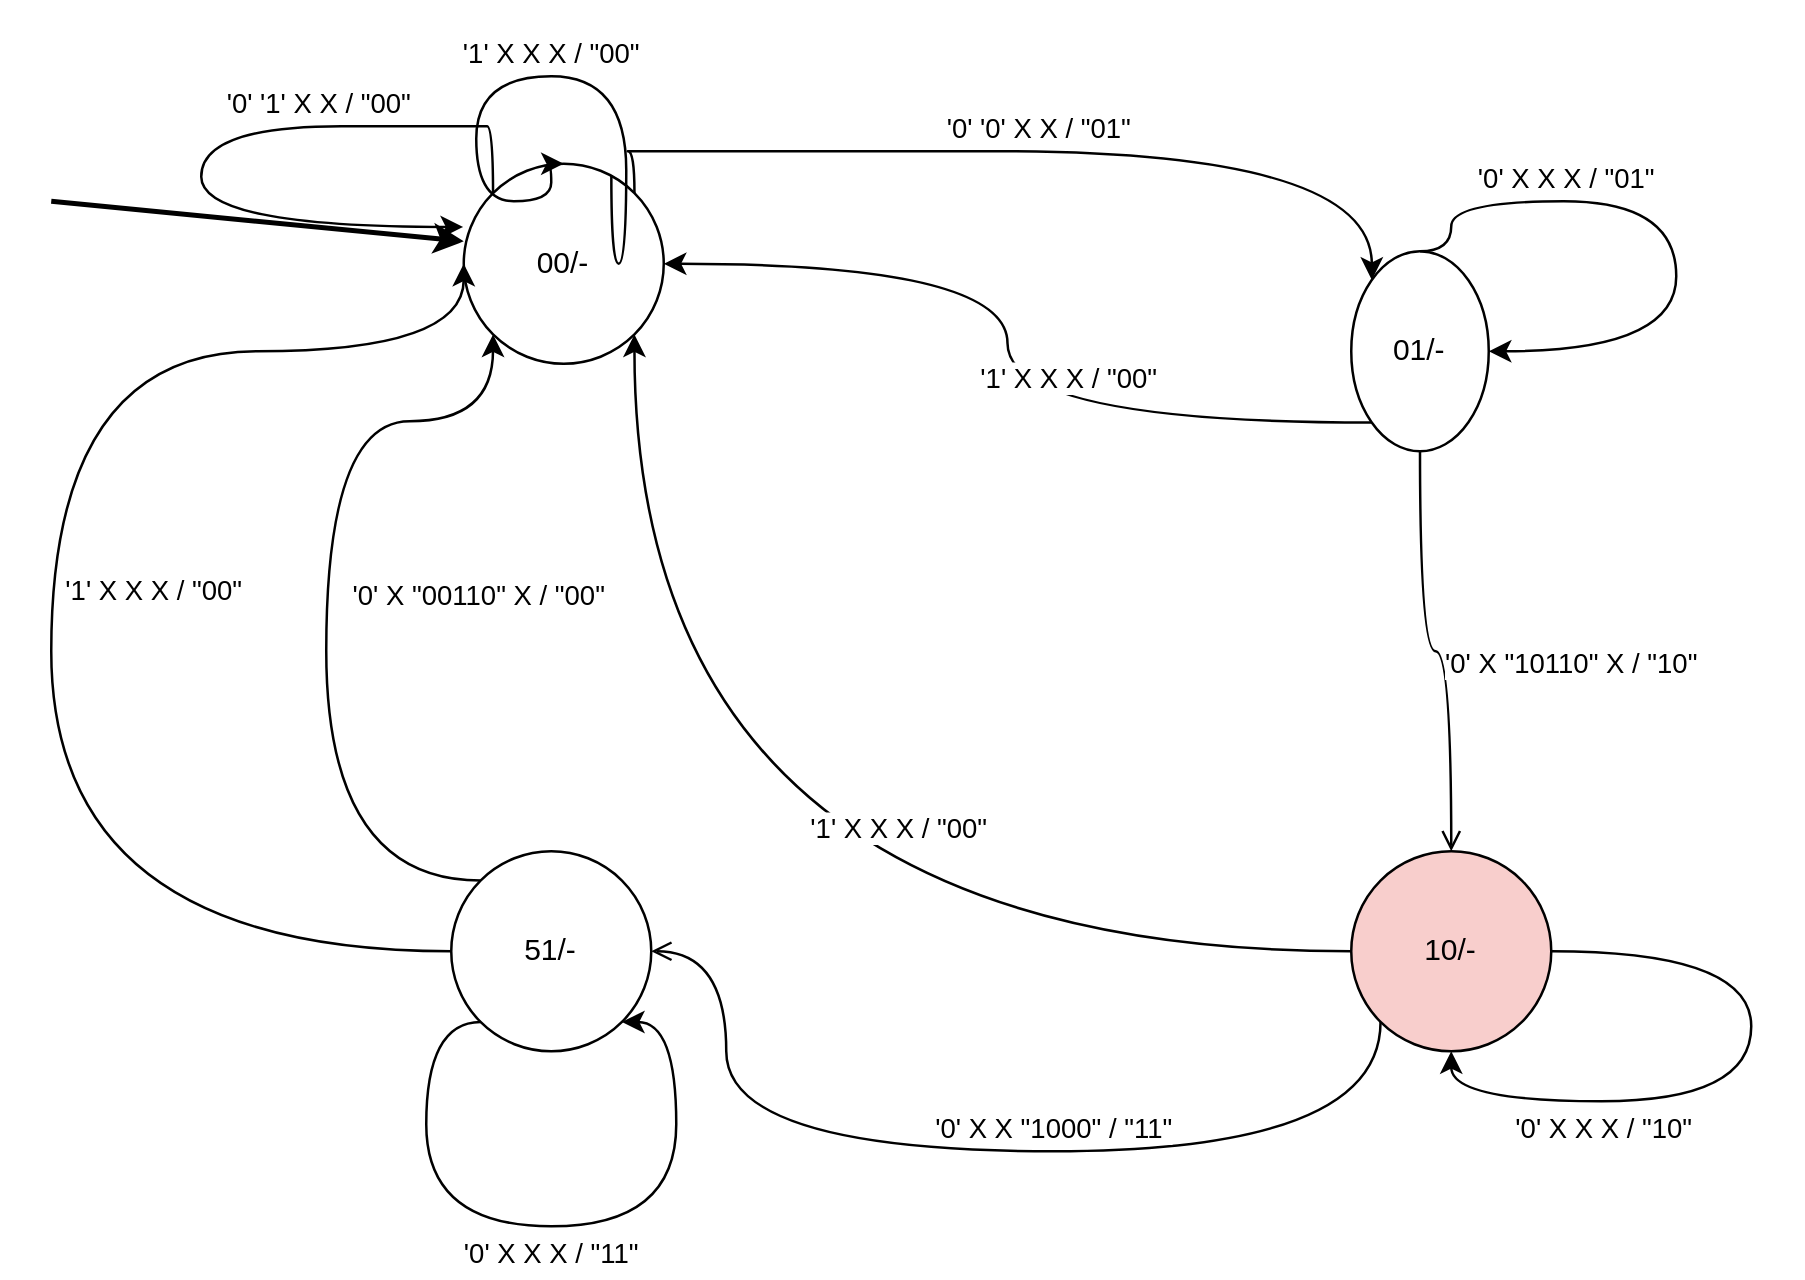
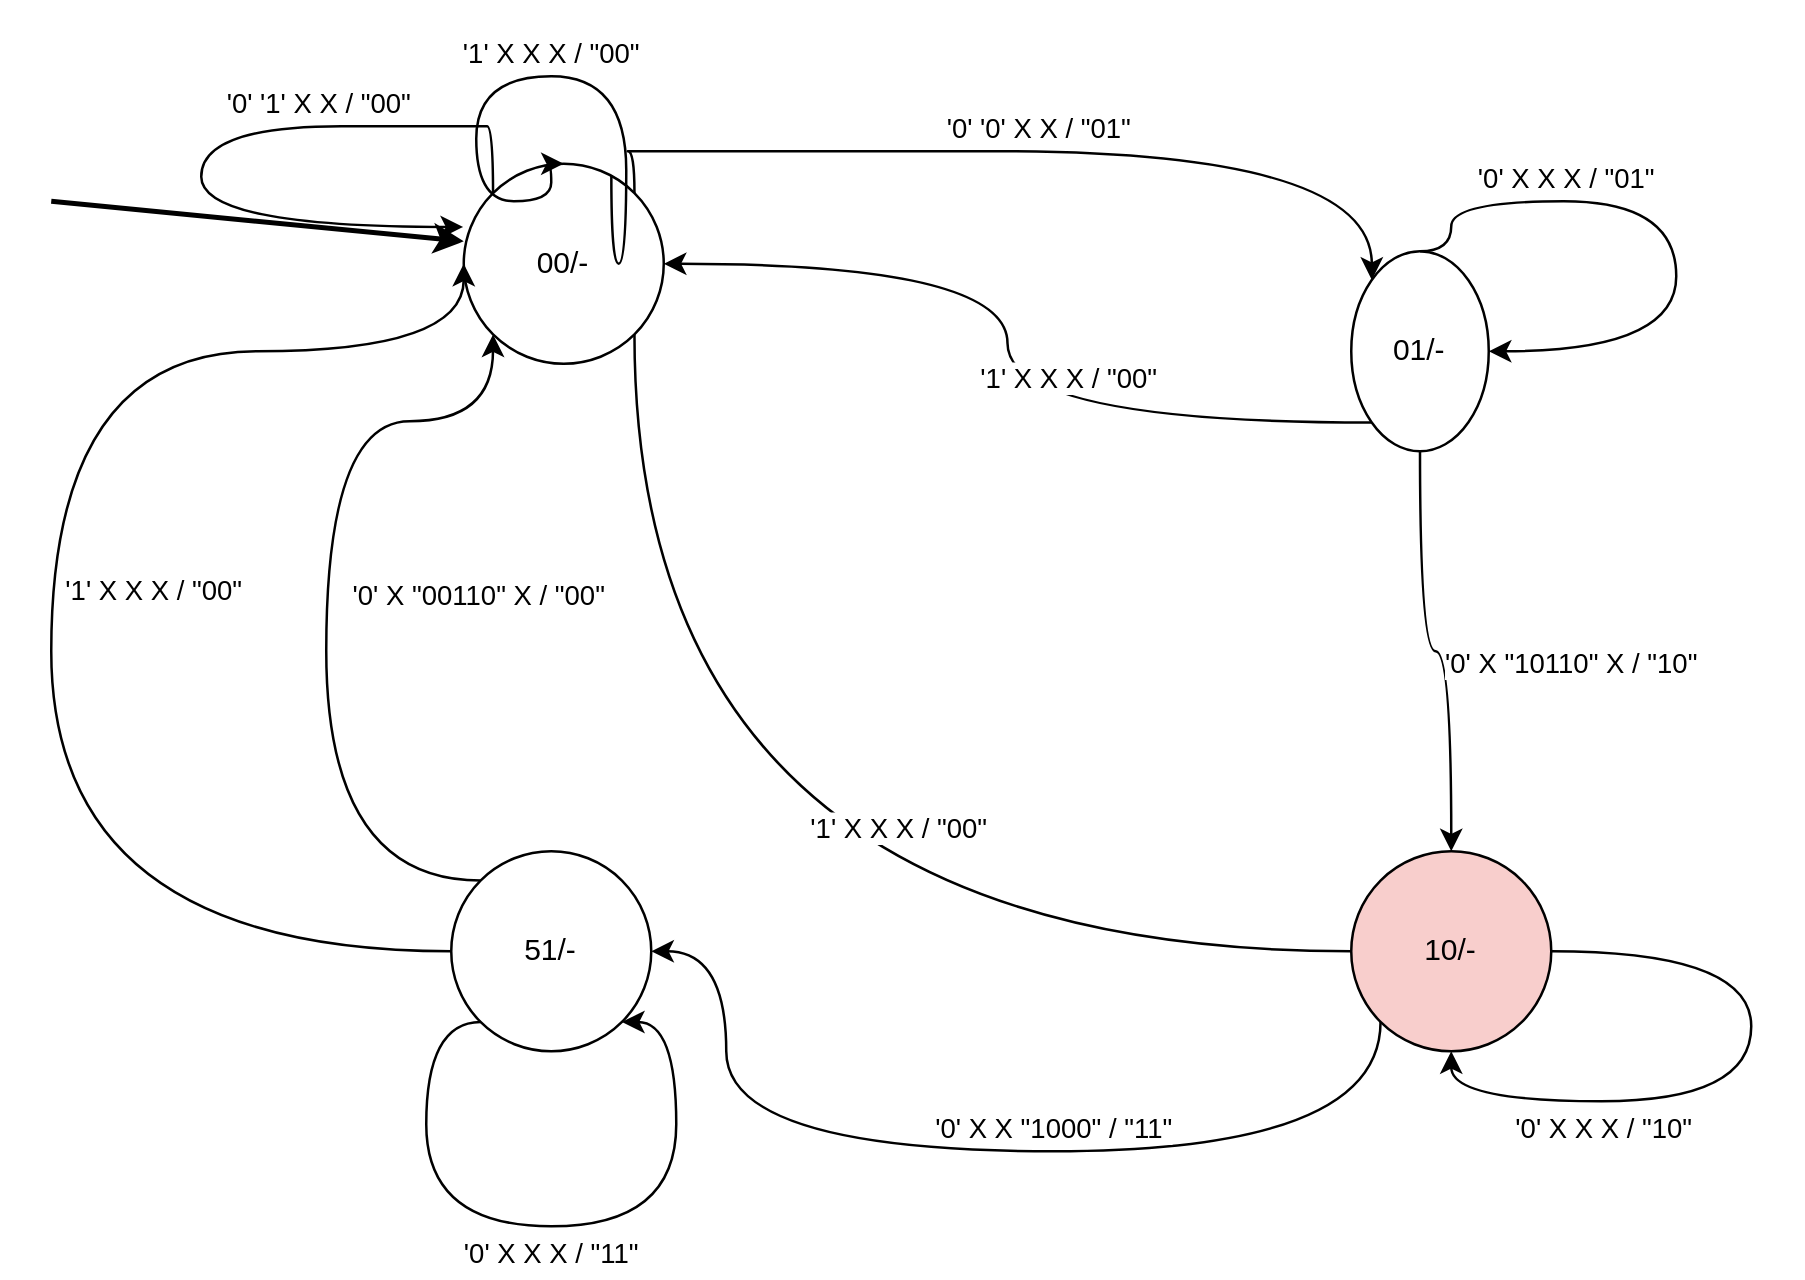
edge "10/-" -> "00/-": arrowhead classic -> none
edge "01/-" -> "10/-": arrowhead open -> classic
edge "10/-" -> "51/-": arrowhead open -> classic
